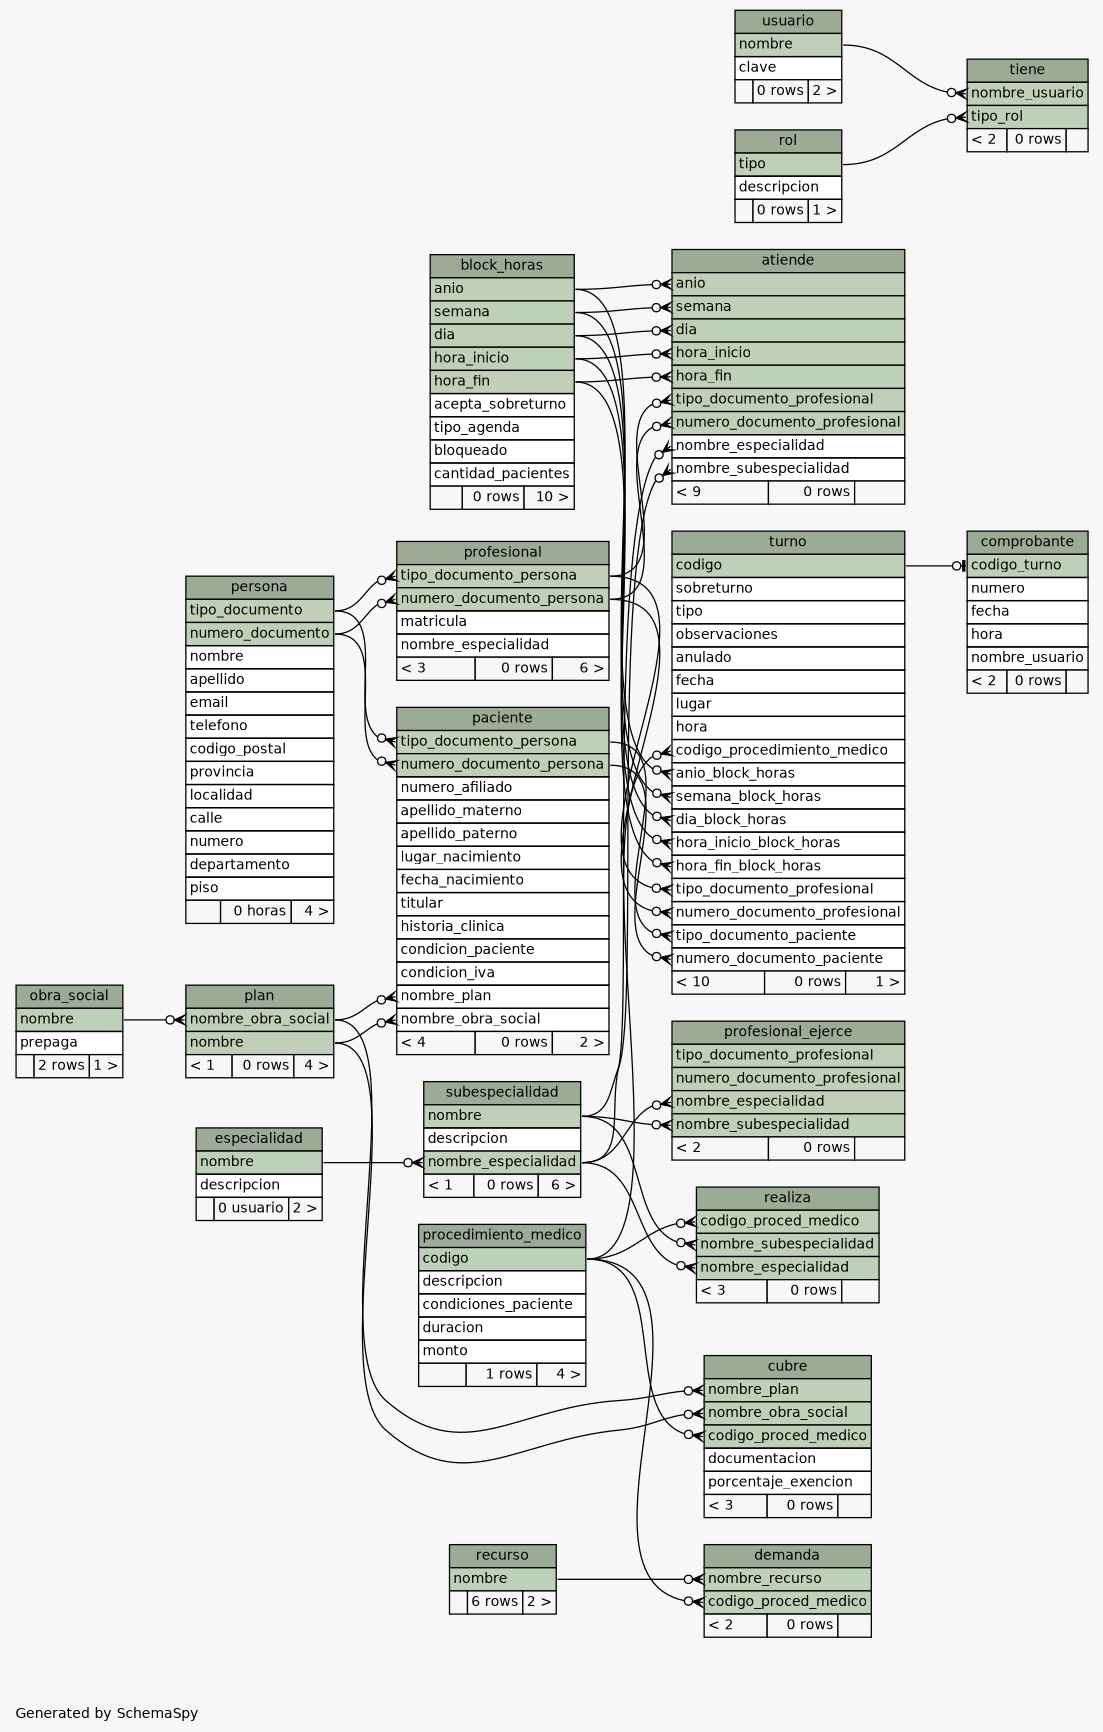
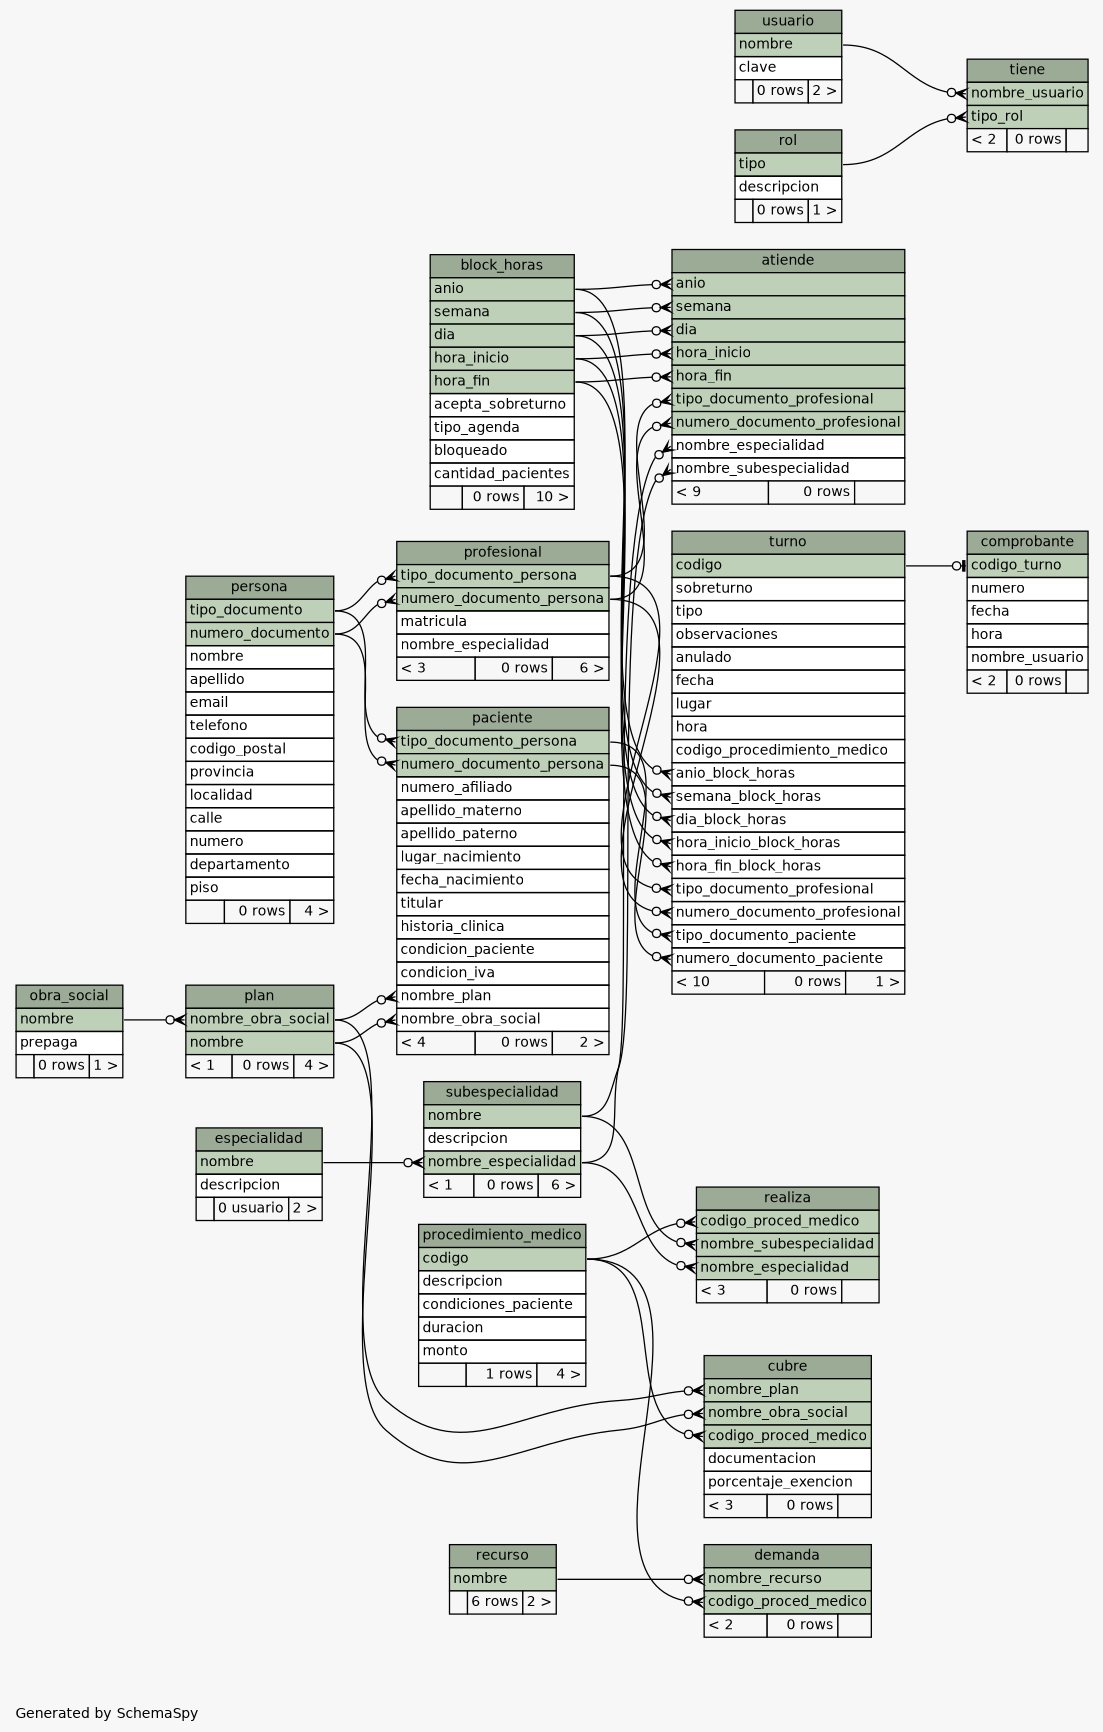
node "persona": text "0 horas" -> "0 rows"
edge "procedimiento_medico" -> "turno": removed
node "obra_social": text "2 rows" -> "0 rows"
node "profesional_ejerce": removed
